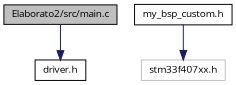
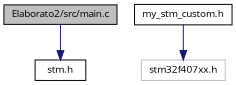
node "my_bsp_custom.h": label "my_bsp_custom.h" -> "my_stm_custom.h"
node "driver.h": label "driver.h" -> "stm.h"
node "stm33f407xx.h": label "stm33f407xx.h" -> "stm32f407xx.h"
